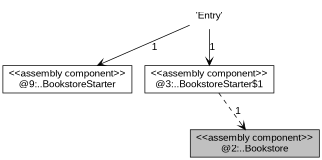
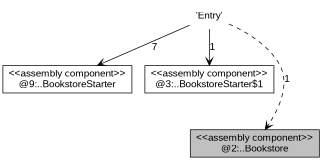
edge "'Entry'" -> "<<assembly component>> @9:..BookstoreStarter": label "1" -> "7"
edge "<<assembly component>> @3:..BookstoreStarter$1" -> "<<assembly component>> @2:..Bookstore": now "'Entry'" -> "<<assembly component>> @2:..Bookstore"
